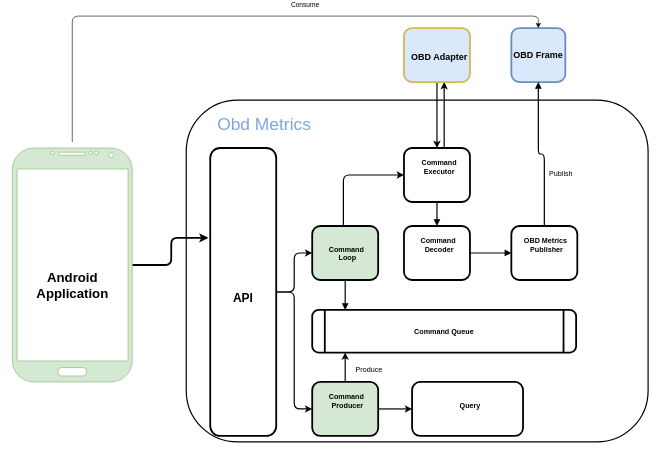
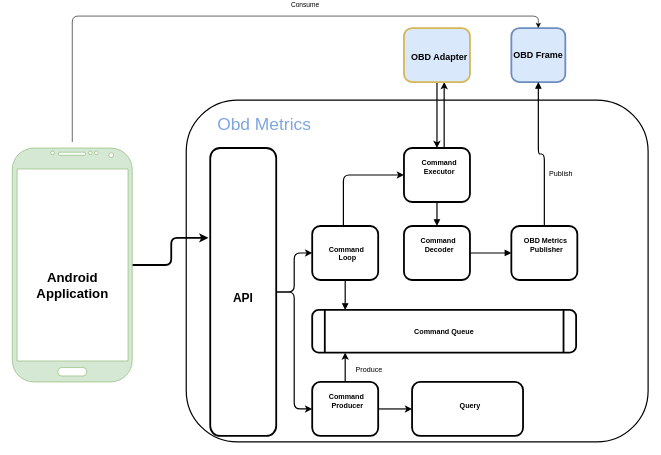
node "Command Loop": fillcolor #d5e8d4 -> #ffffff
node "Command Producer": fillcolor #d5e8d4 -> #ffffff
